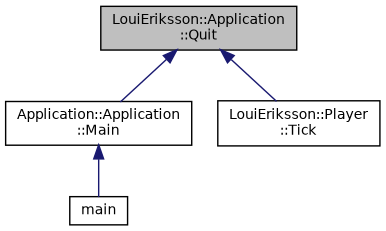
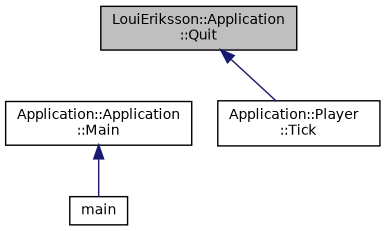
edge "Application::Application ::Main" -> "LouiEriksson::Application ::Quit": removed
node "LouiEriksson::Player ::Tick": label "LouiEriksson::Player ::Tick" -> "Application::Player ::Tick"
